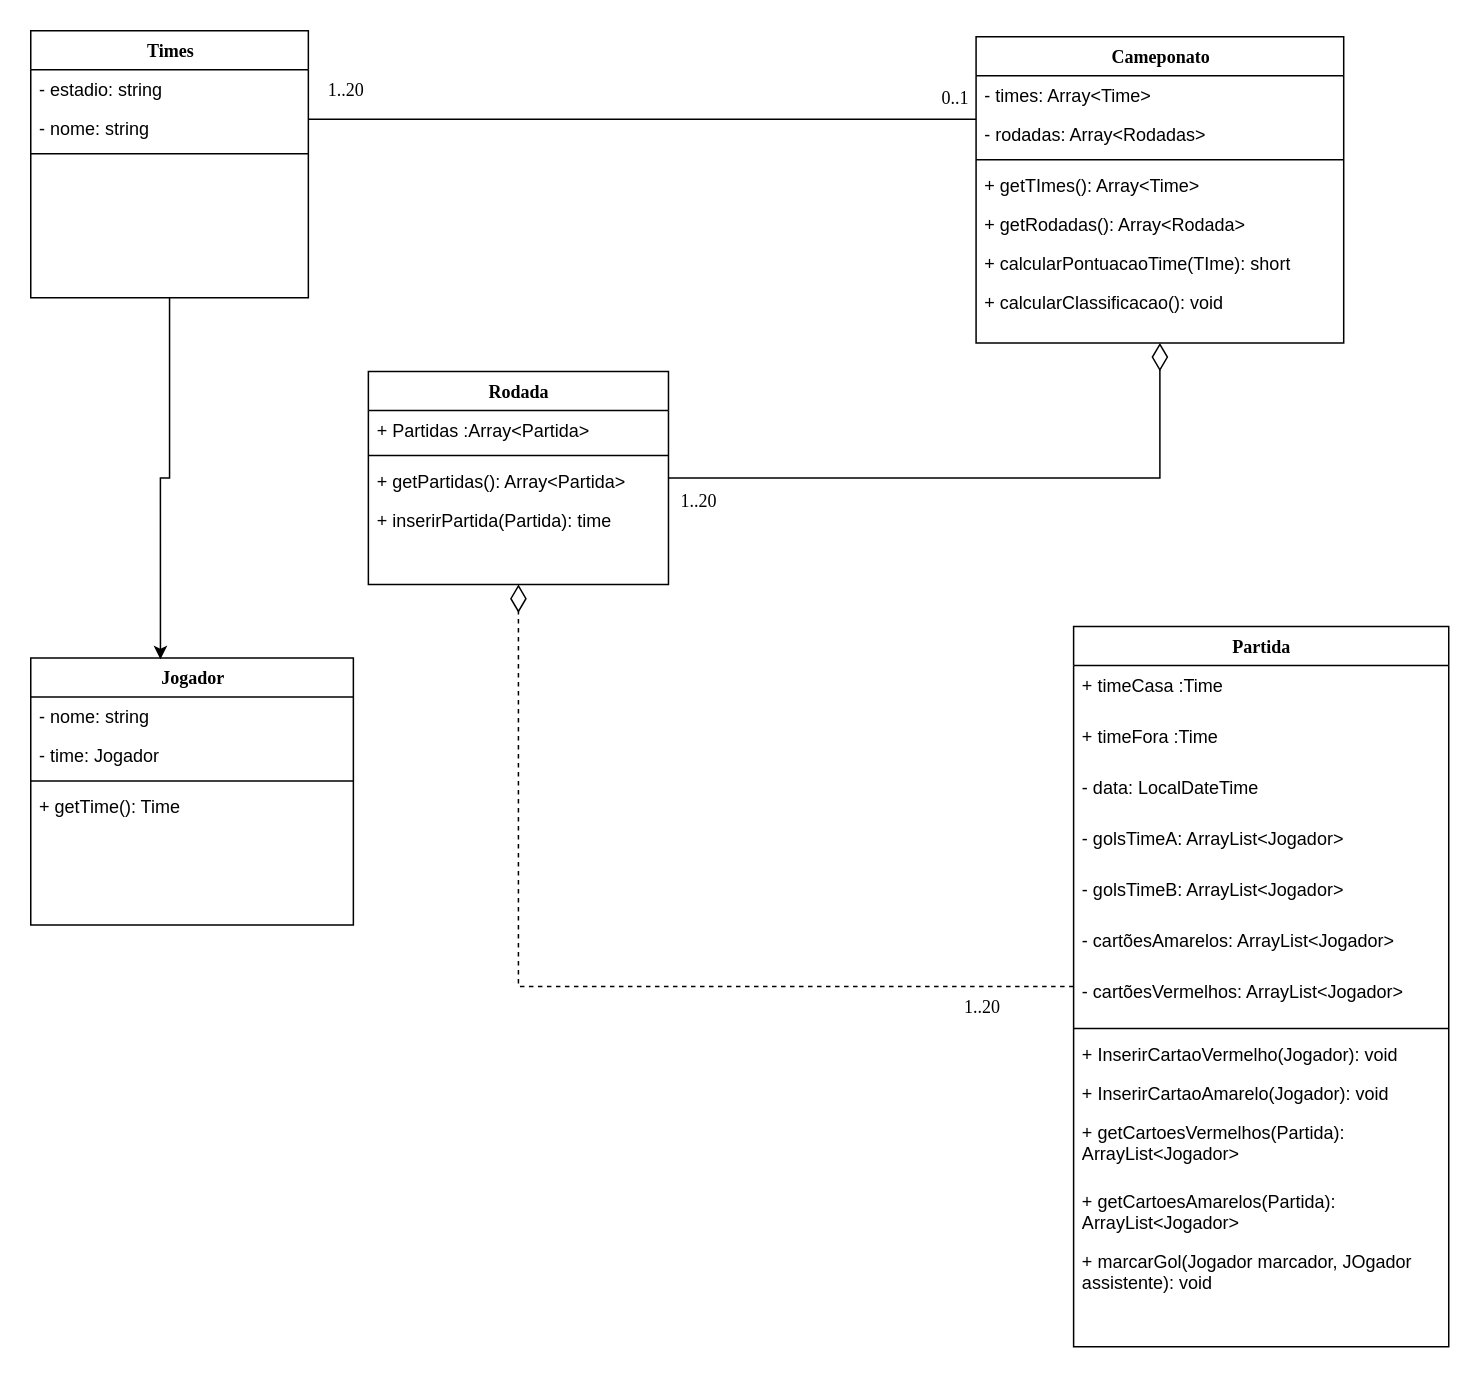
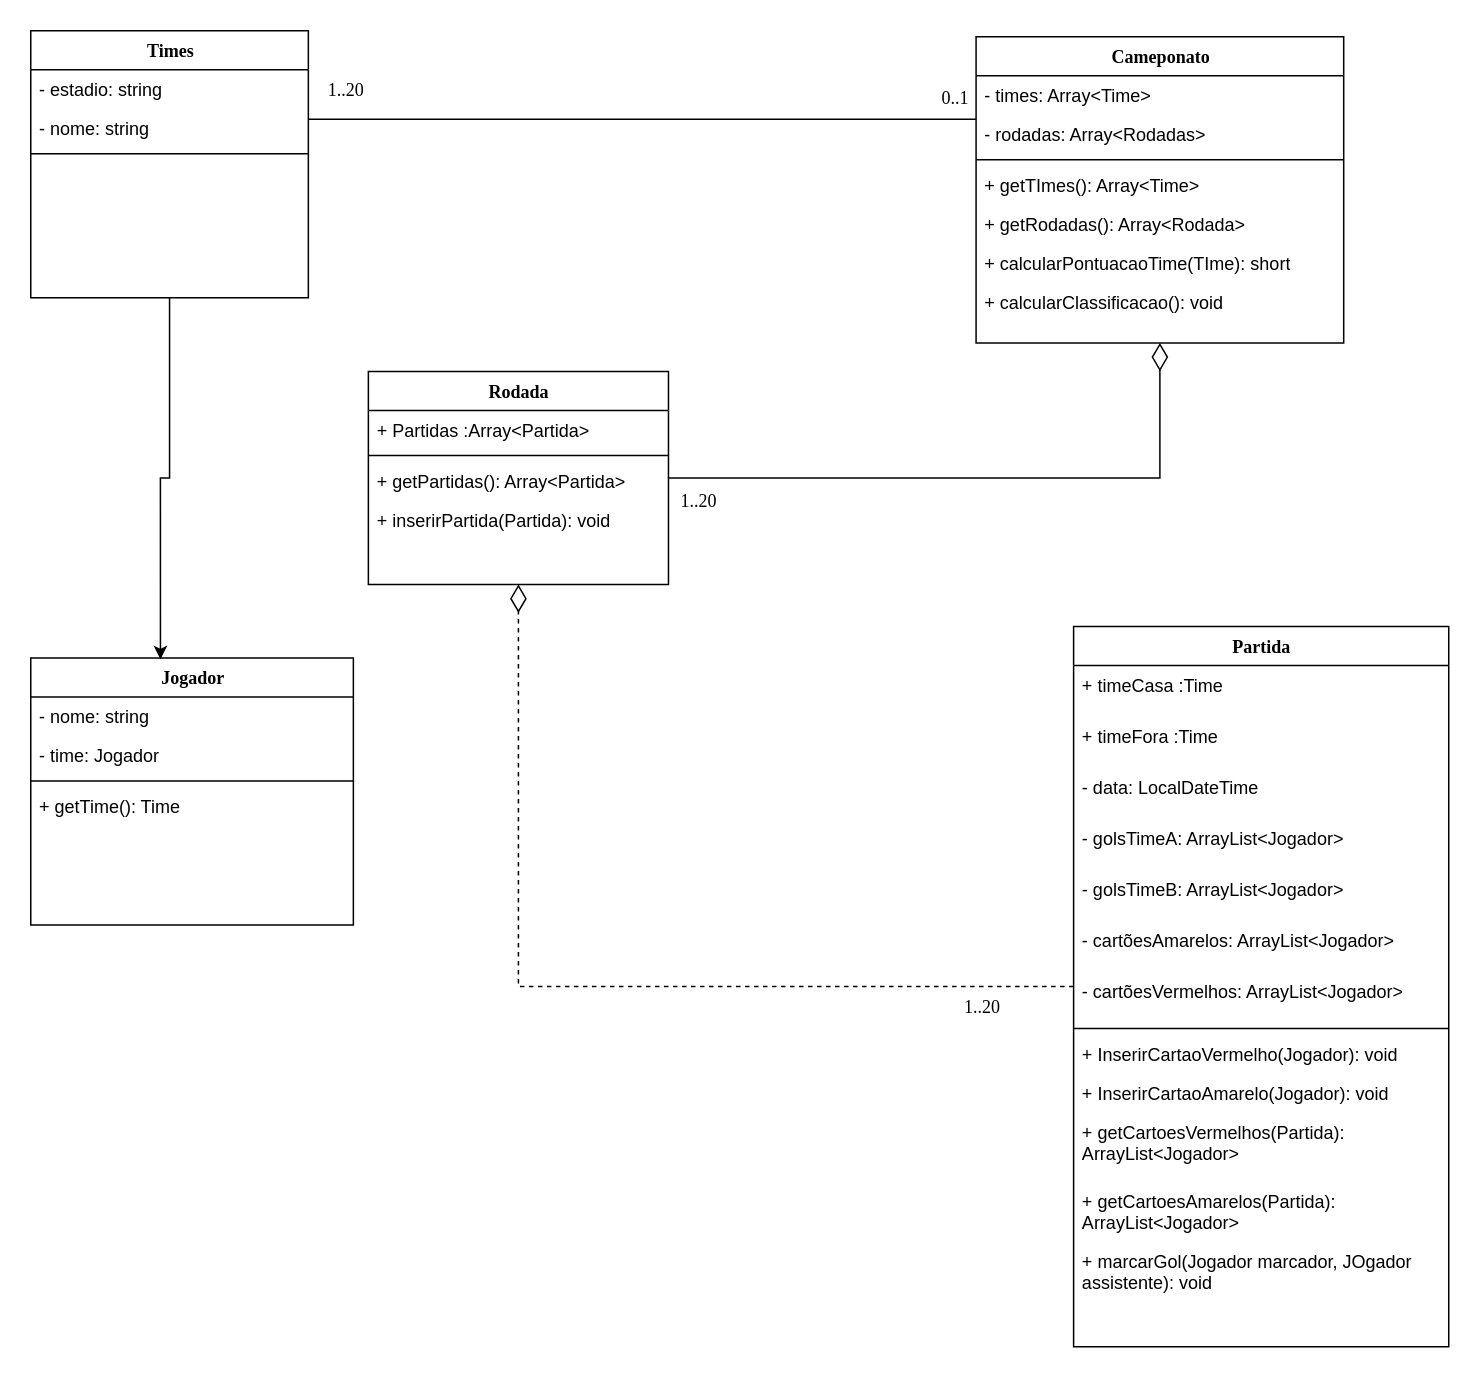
node "+ inserirPartida(Partida): time": label "+ inserirPartida(Partida): time" -> "+ inserirPartida(Partida): void"
